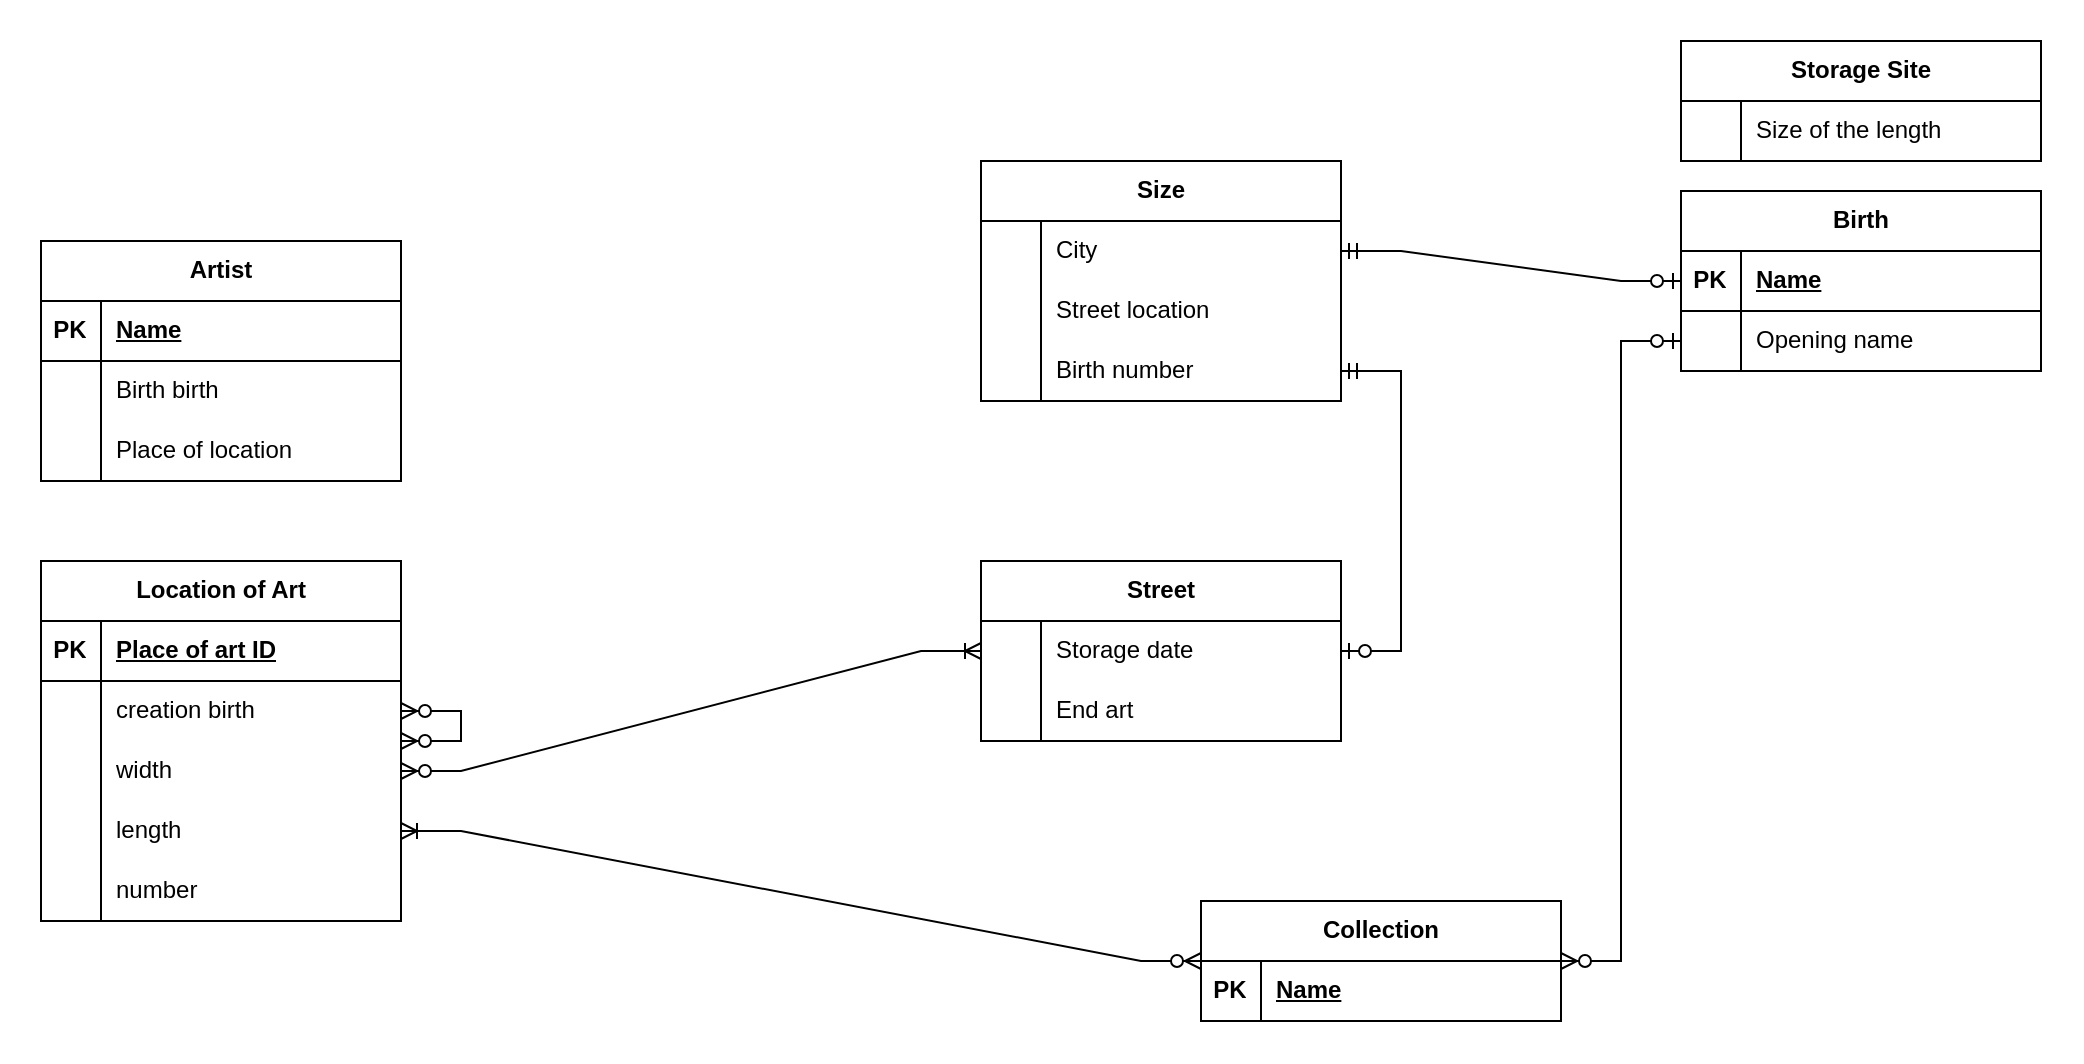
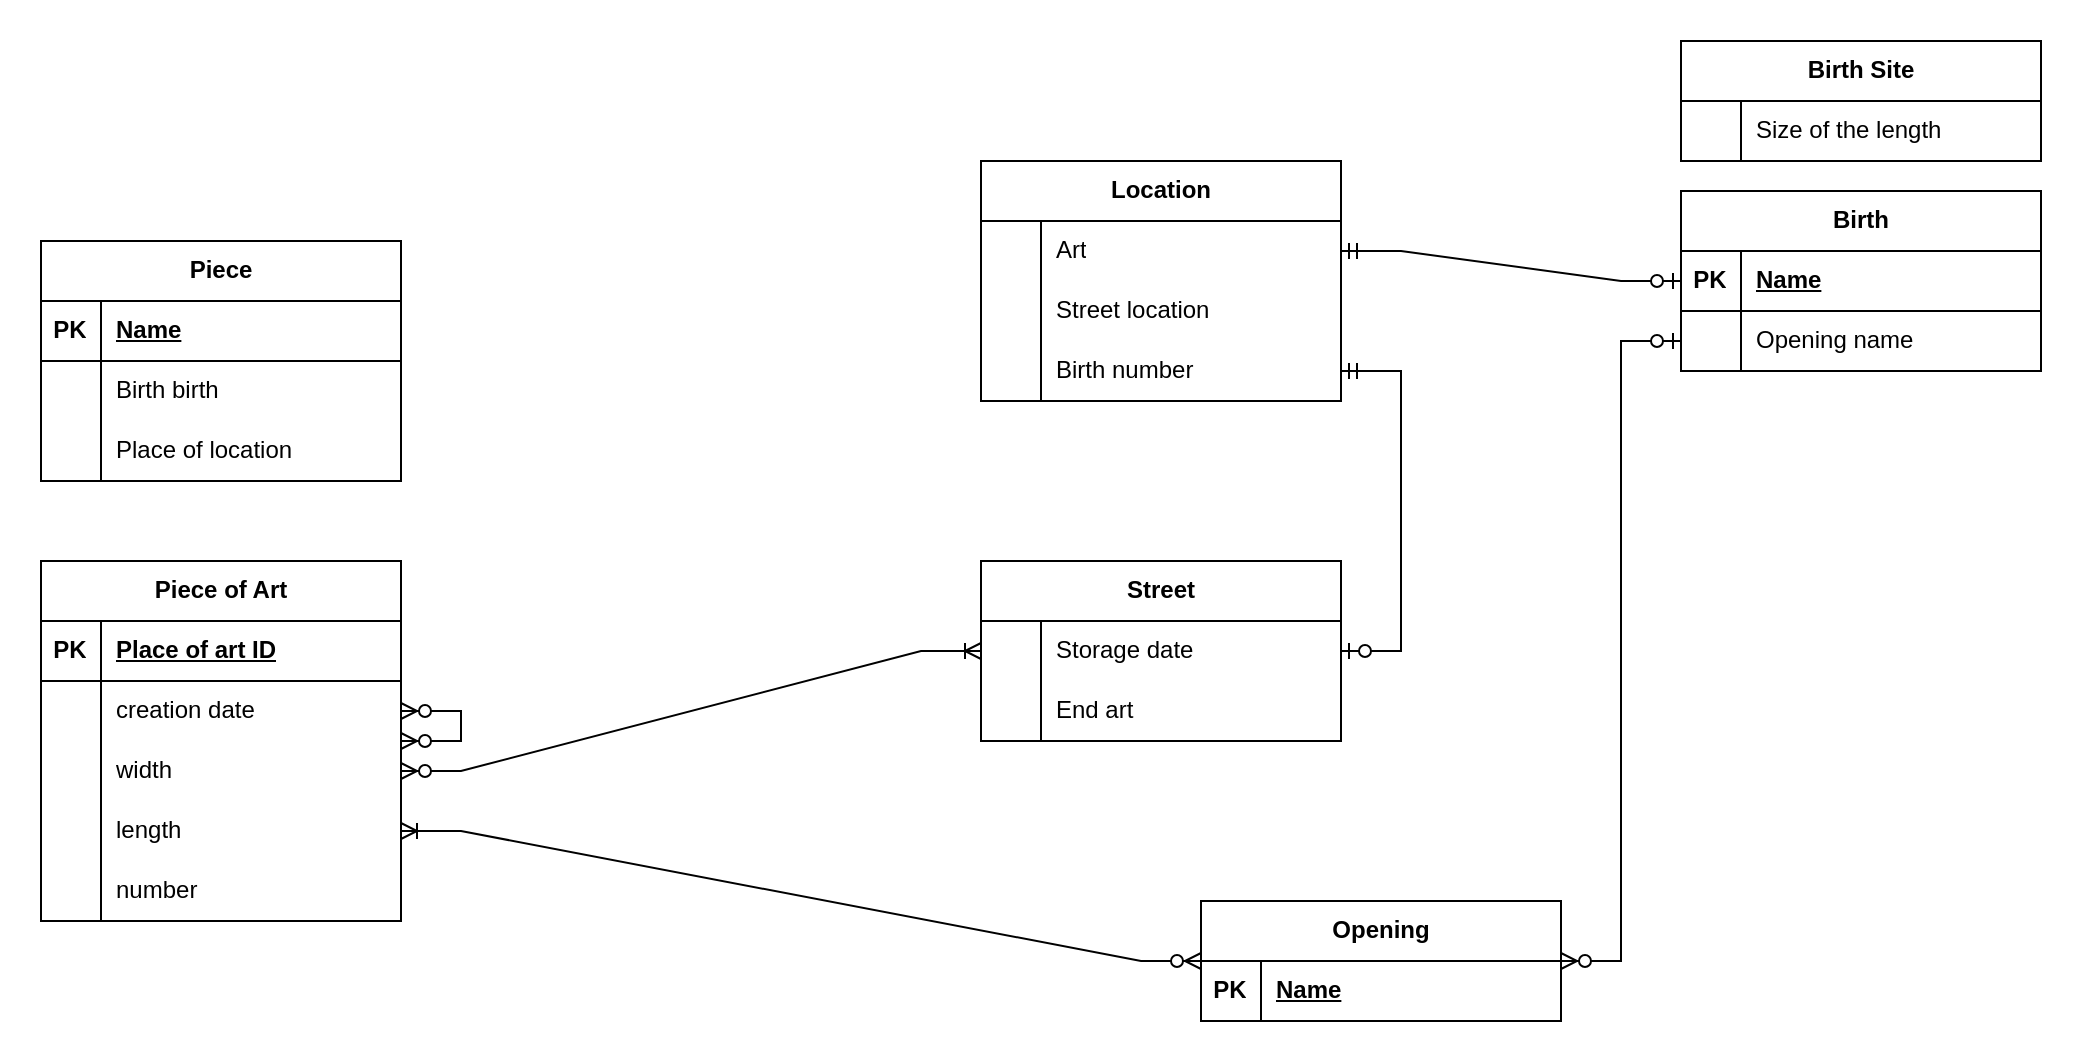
node "Storage Site": label "Storage Site" -> "Birth Site"
node "Size": label "Size" -> "Location"
node "City": label "City" -> "Art"
node "Artist": label "Artist" -> "Piece"
node "Location of Art": label "Location of Art" -> "Piece of Art"
node "creation birth": label "creation birth" -> "creation date"
node "Collection": label "Collection" -> "Opening"
